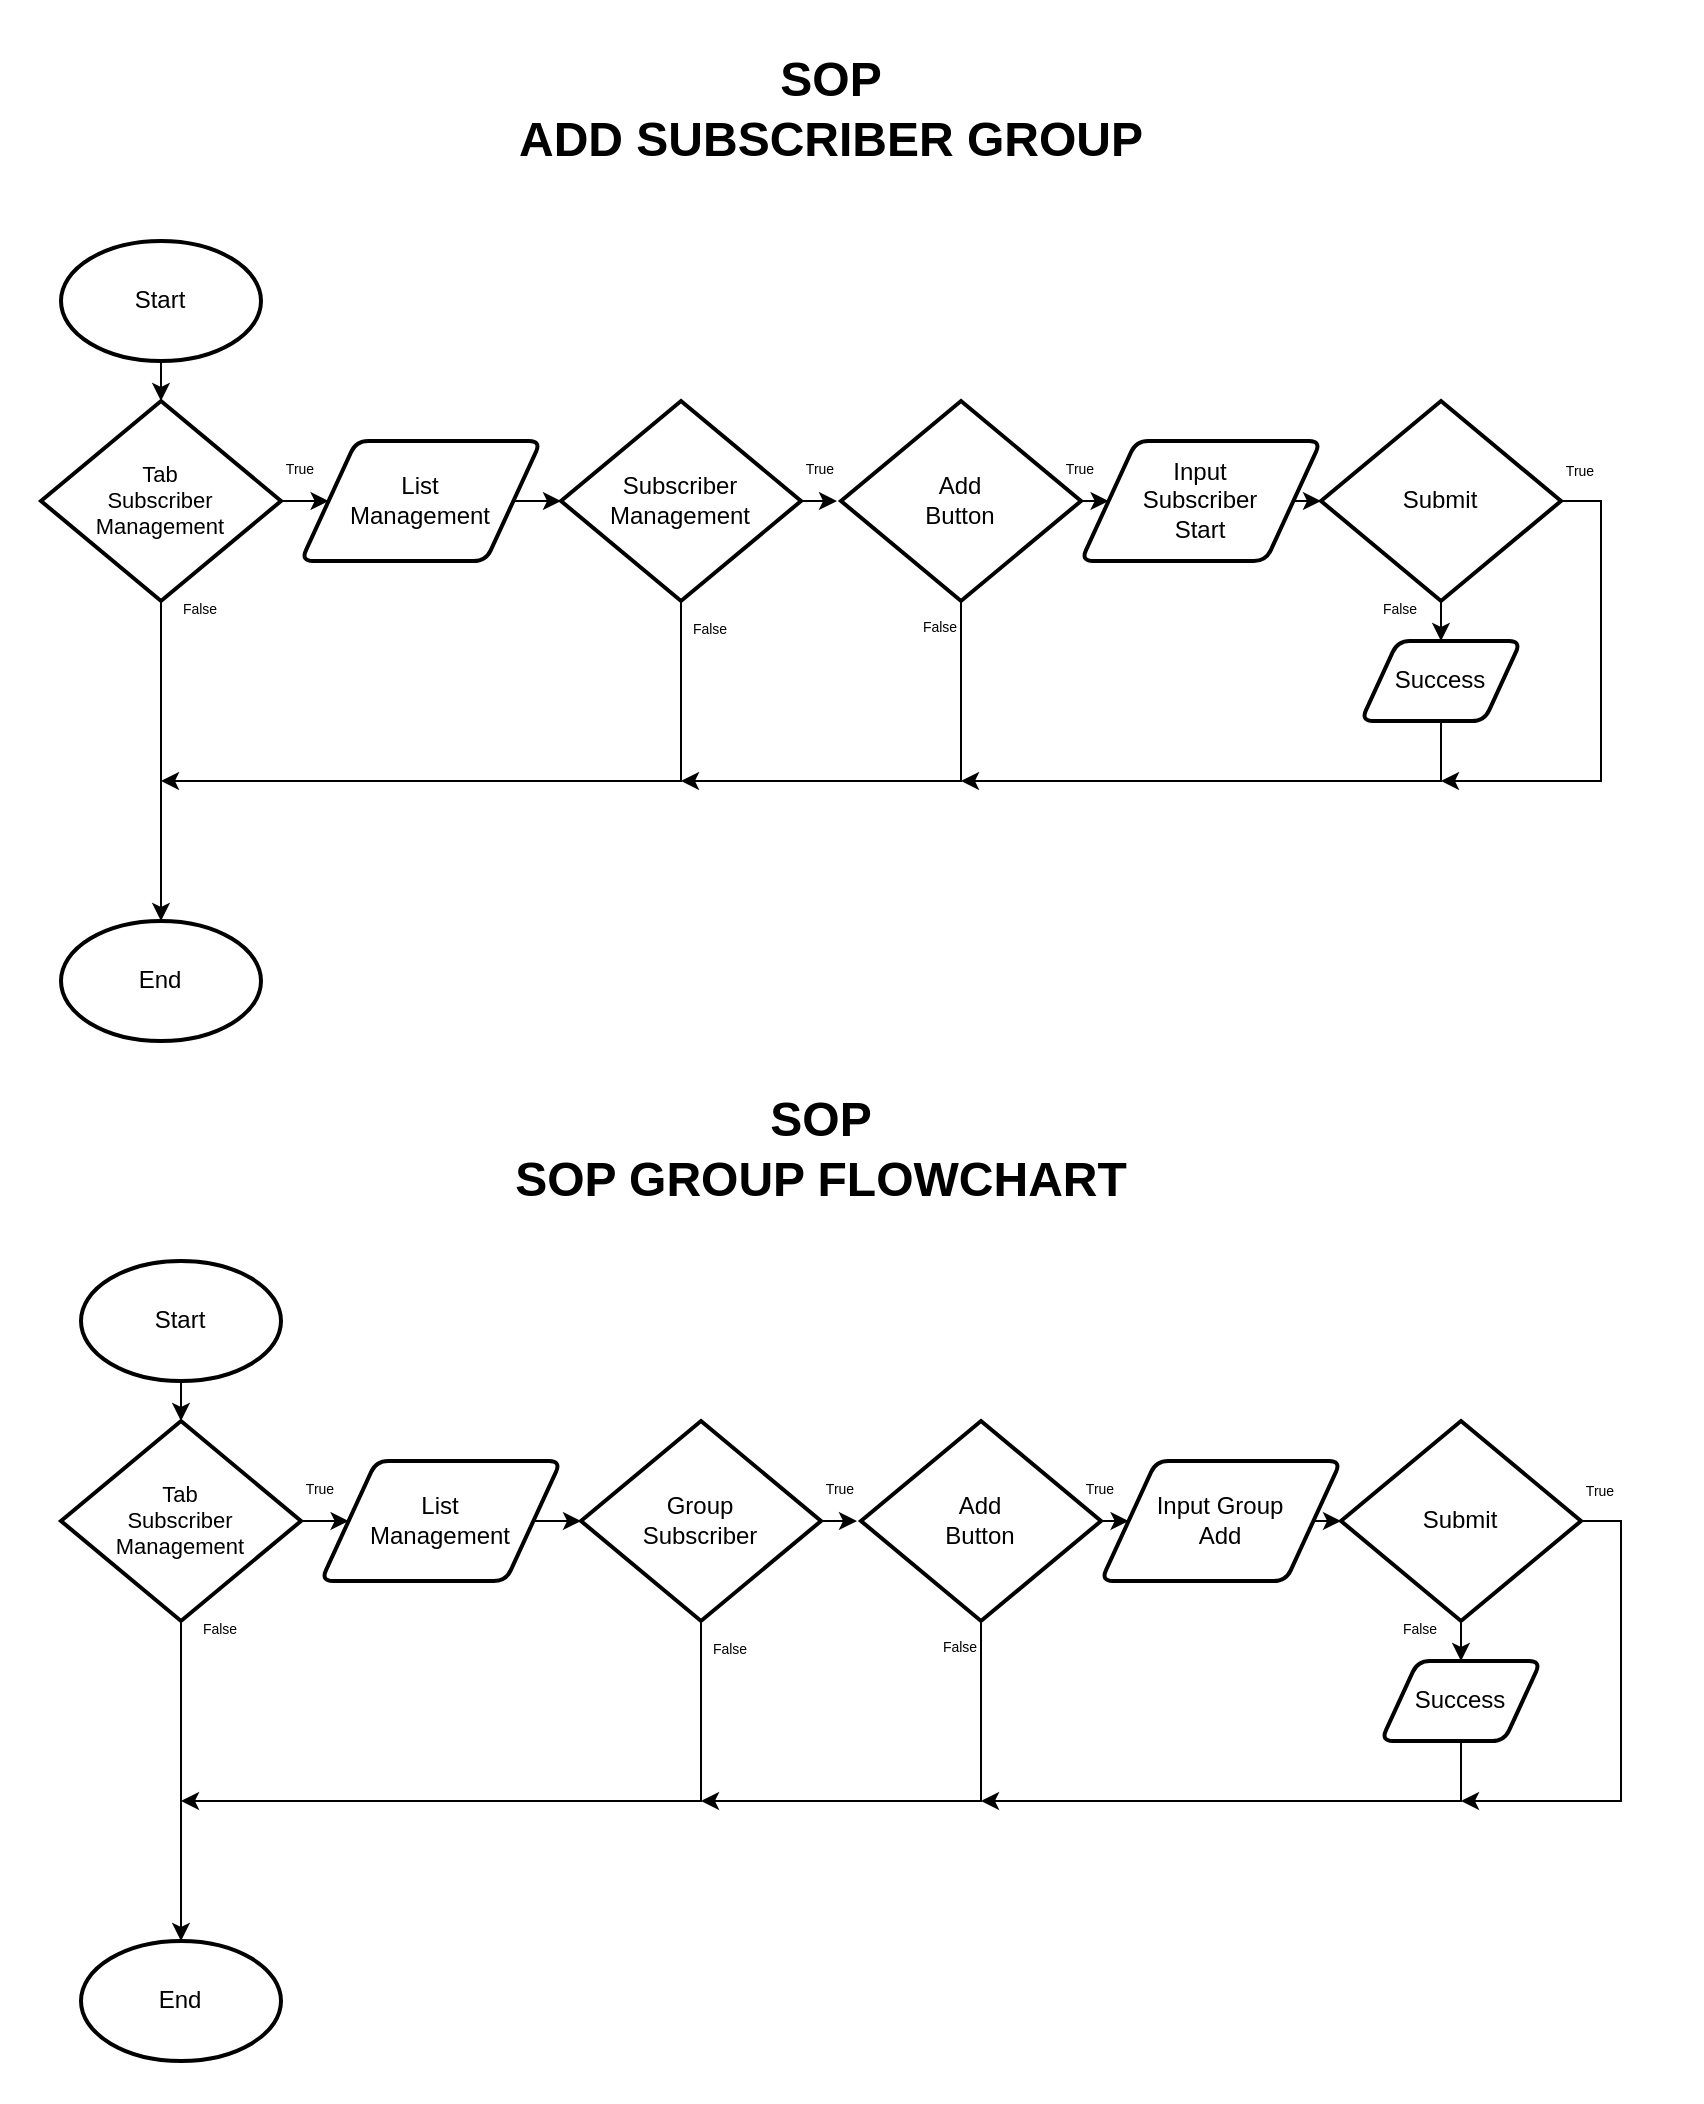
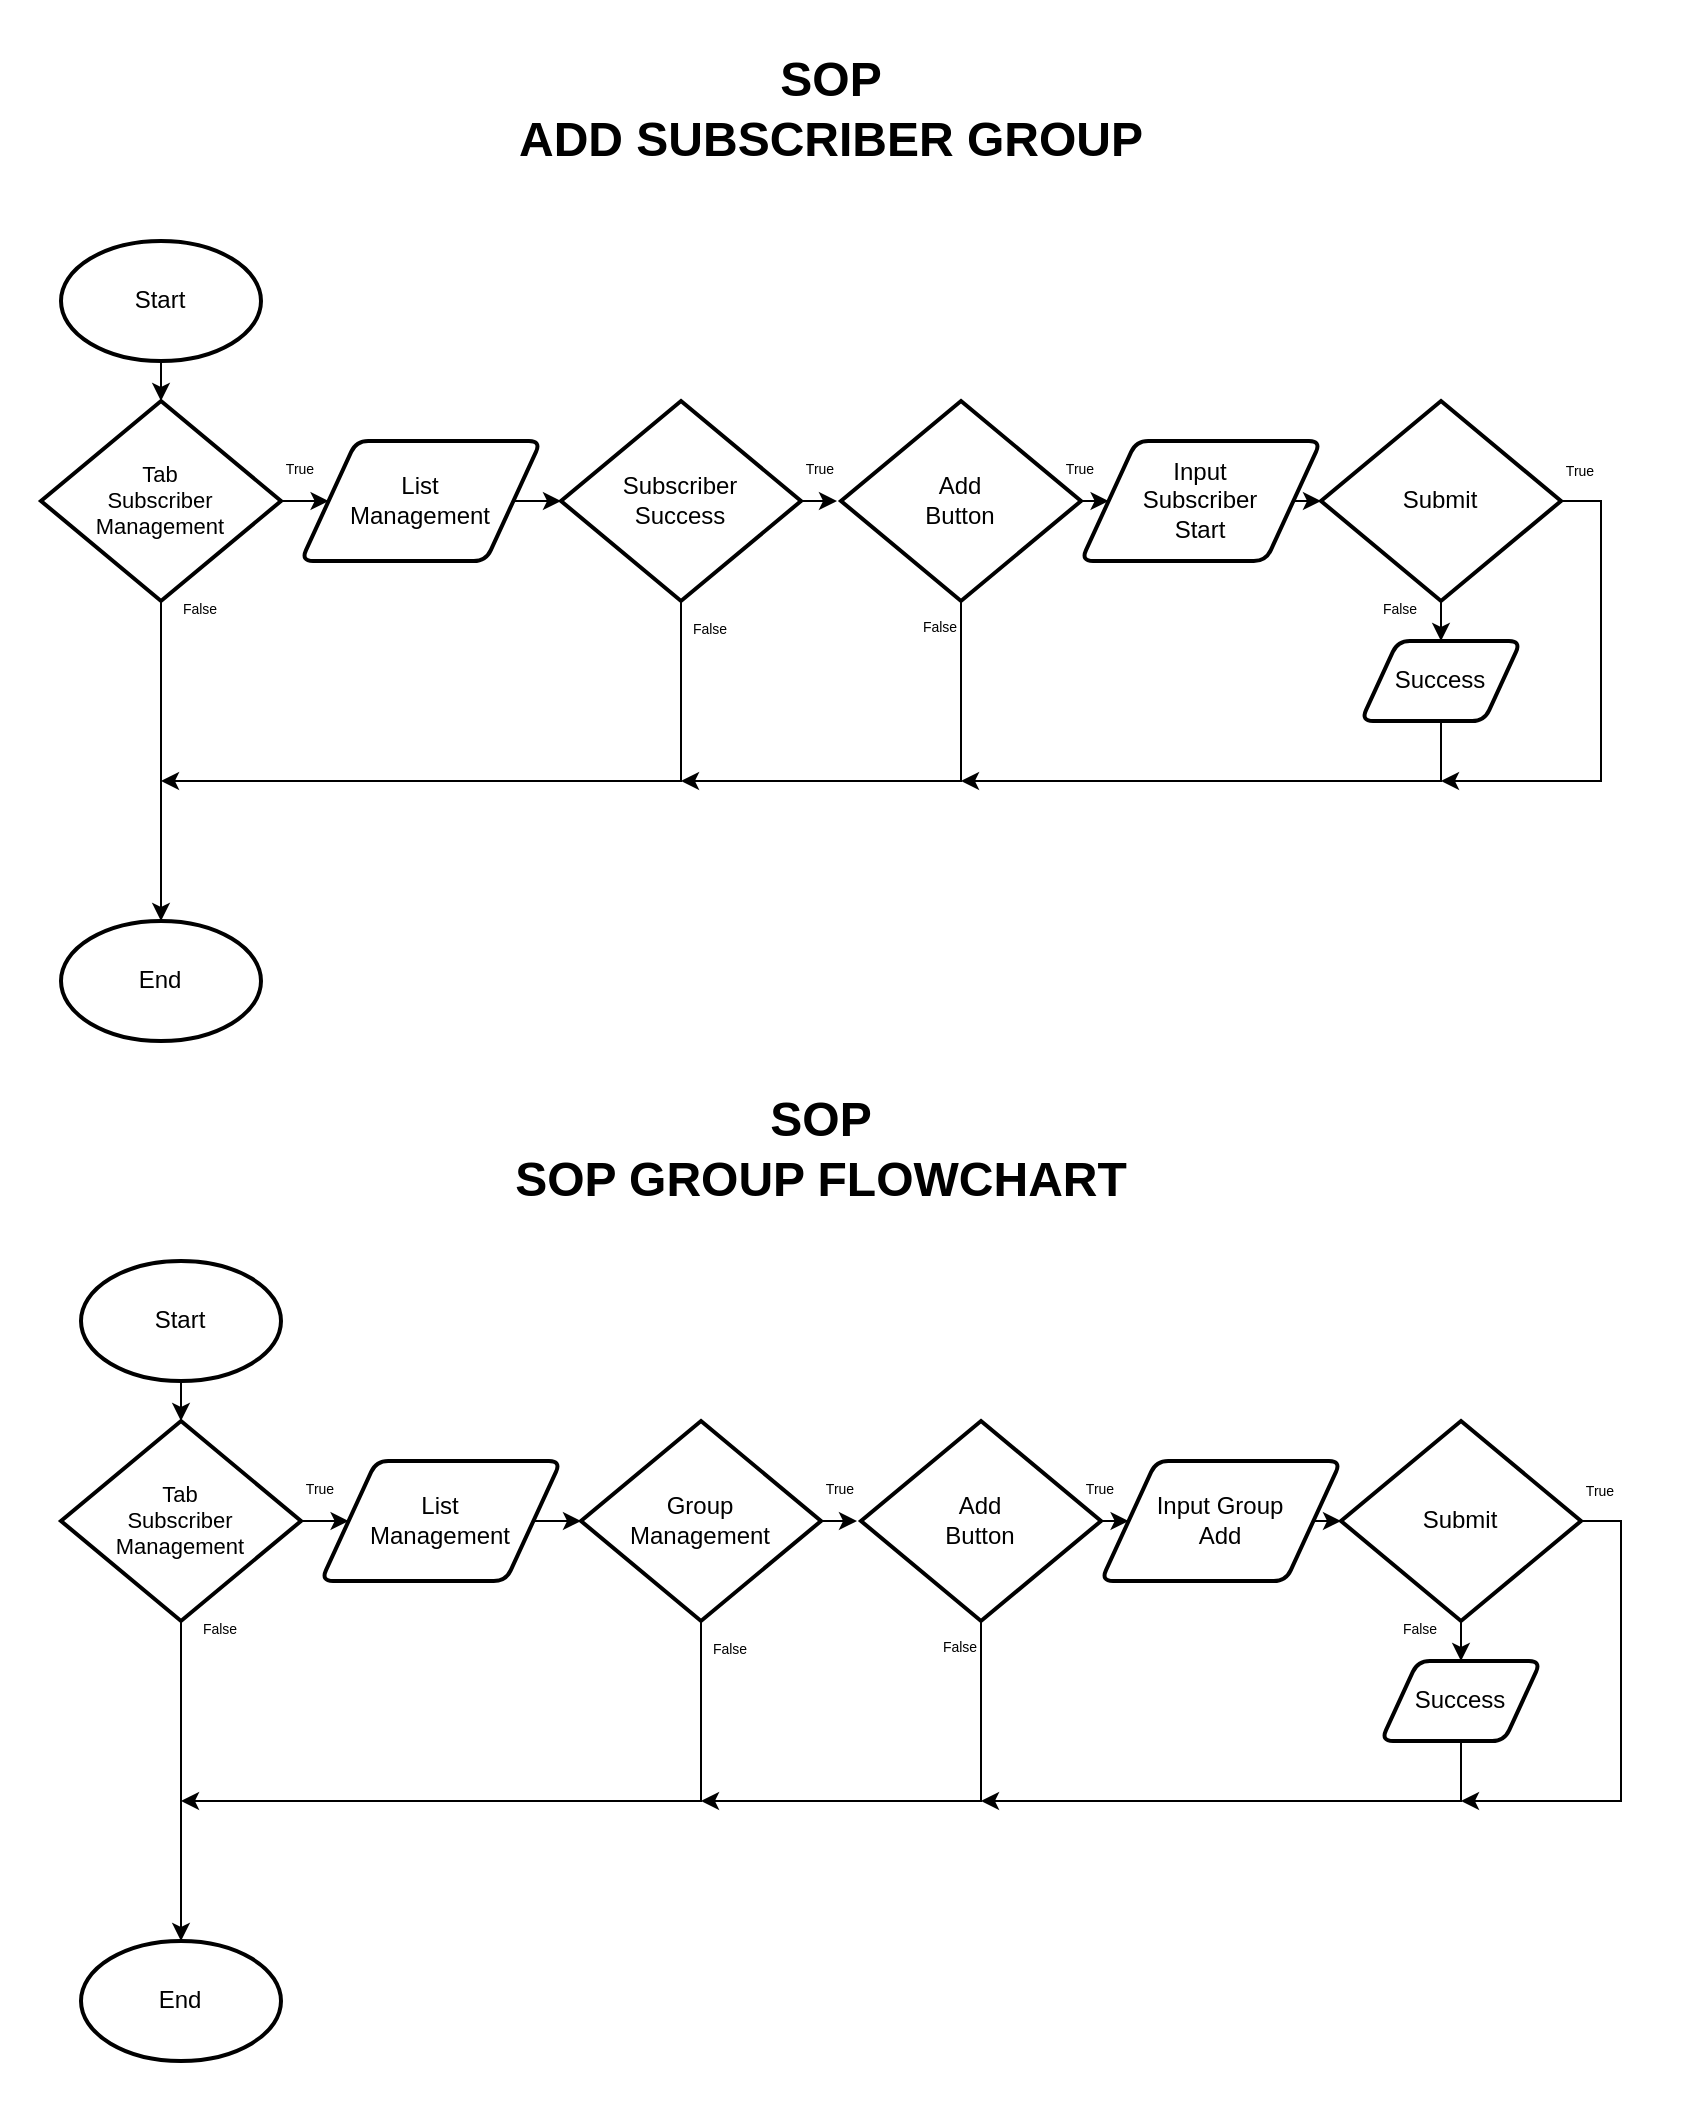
node "Subscriber Management": label "Subscriber Management" -> "Subscriber Success"
node "Group Subscriber": label "Group Subscriber" -> "Group Management"
